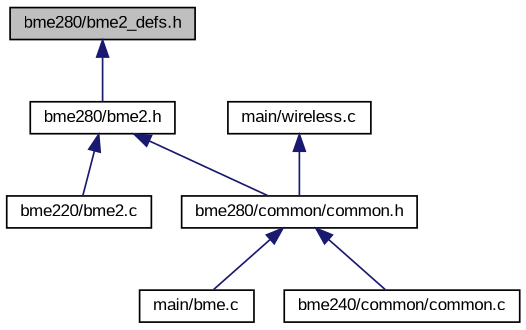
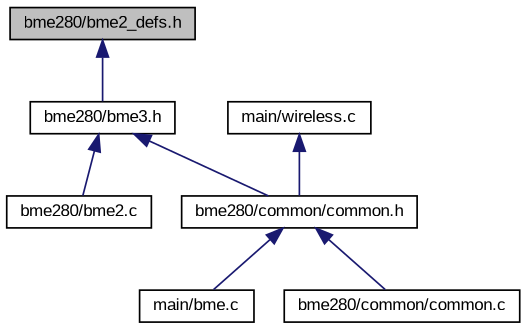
node "bme280/bme2.h": label "bme280/bme2.h" -> "bme280/bme3.h"
node "bme220/bme2.c": label "bme220/bme2.c" -> "bme280/bme2.c"
node "bme240/common/common.c": label "bme240/common/common.c" -> "bme280/common/common.c"
